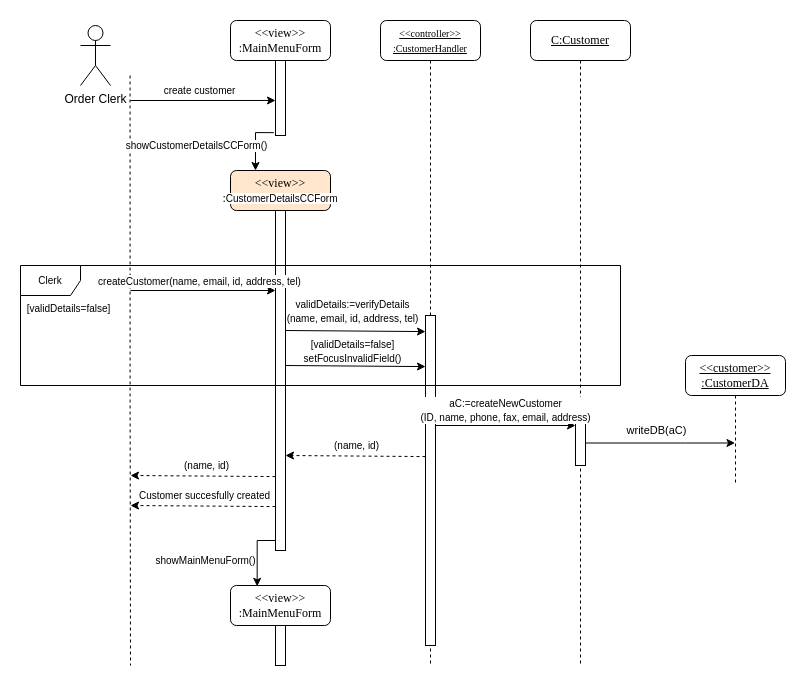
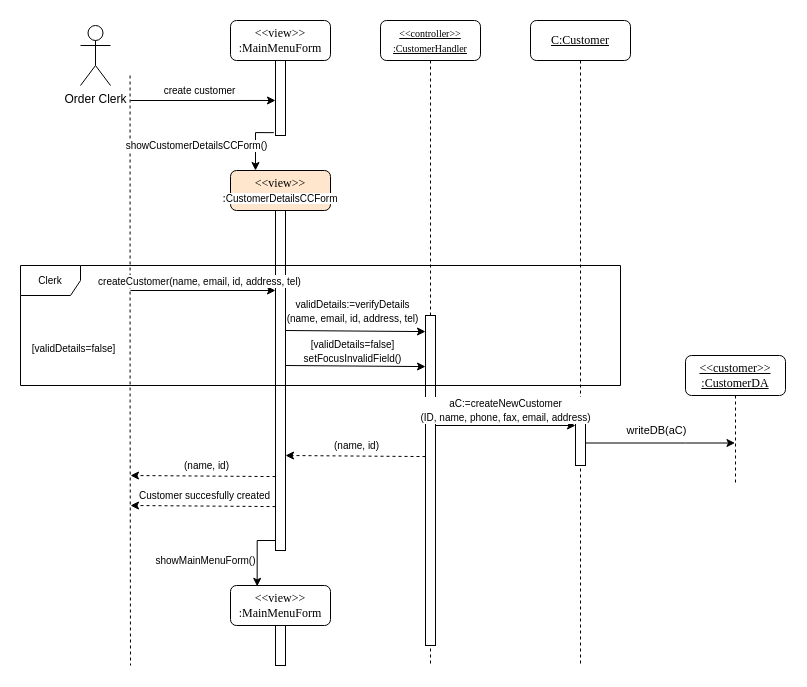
node "[validDetails=false]": moved (68, 308) -> (73, 348)
